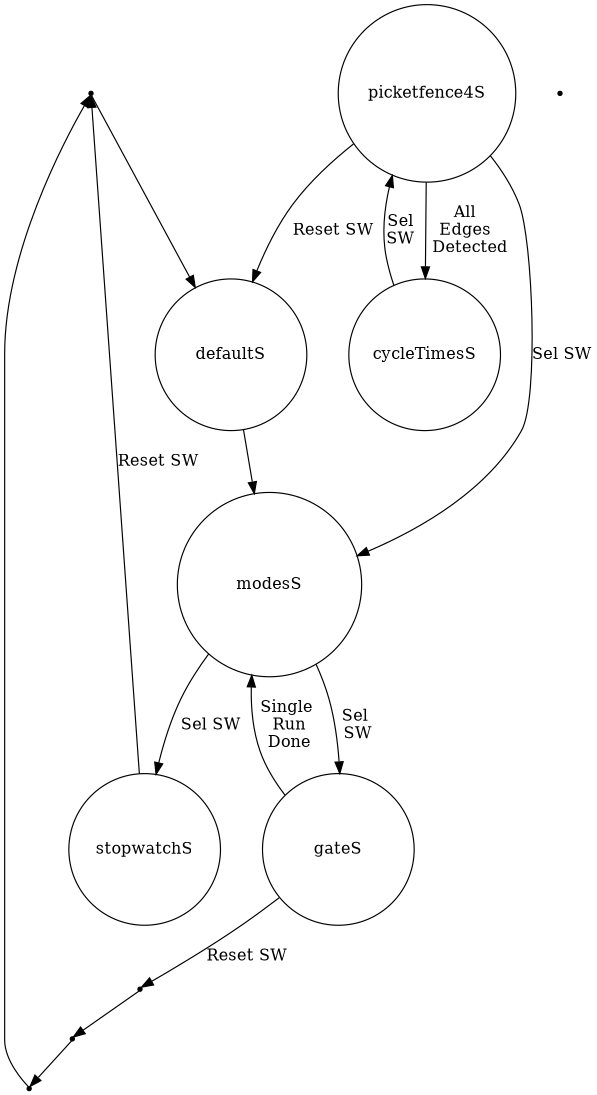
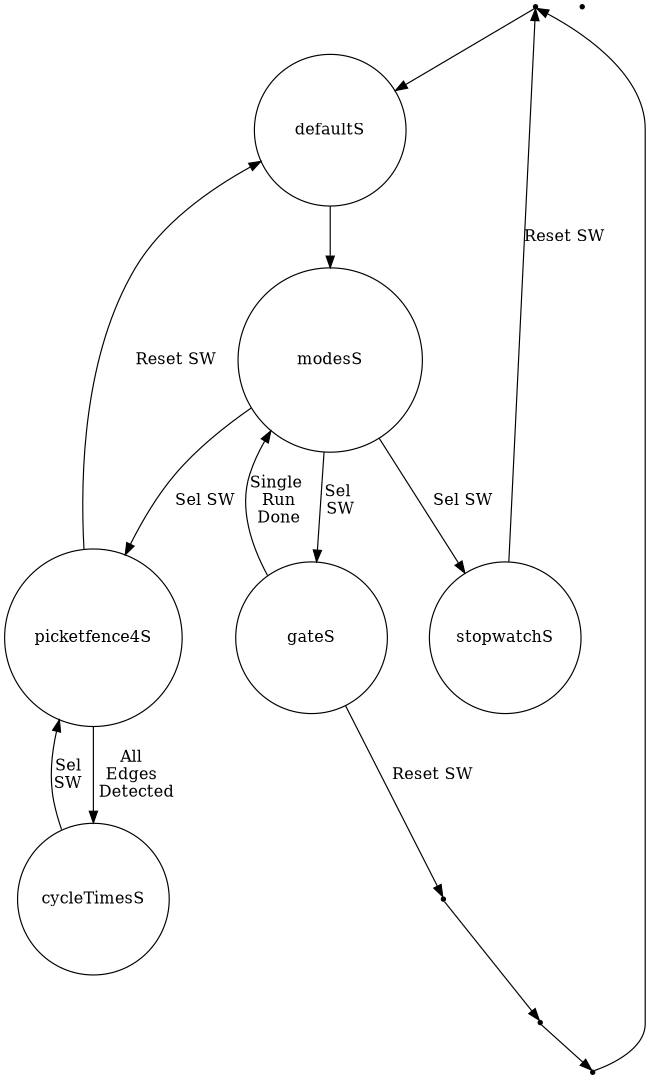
edge "picketfence4S" -> "modesS": reversed
